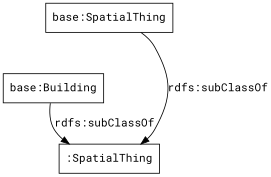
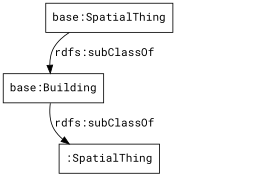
edge "base:SpatialThing" -> ":SpatialThing": now "base:SpatialThing" -> "base:Building"
